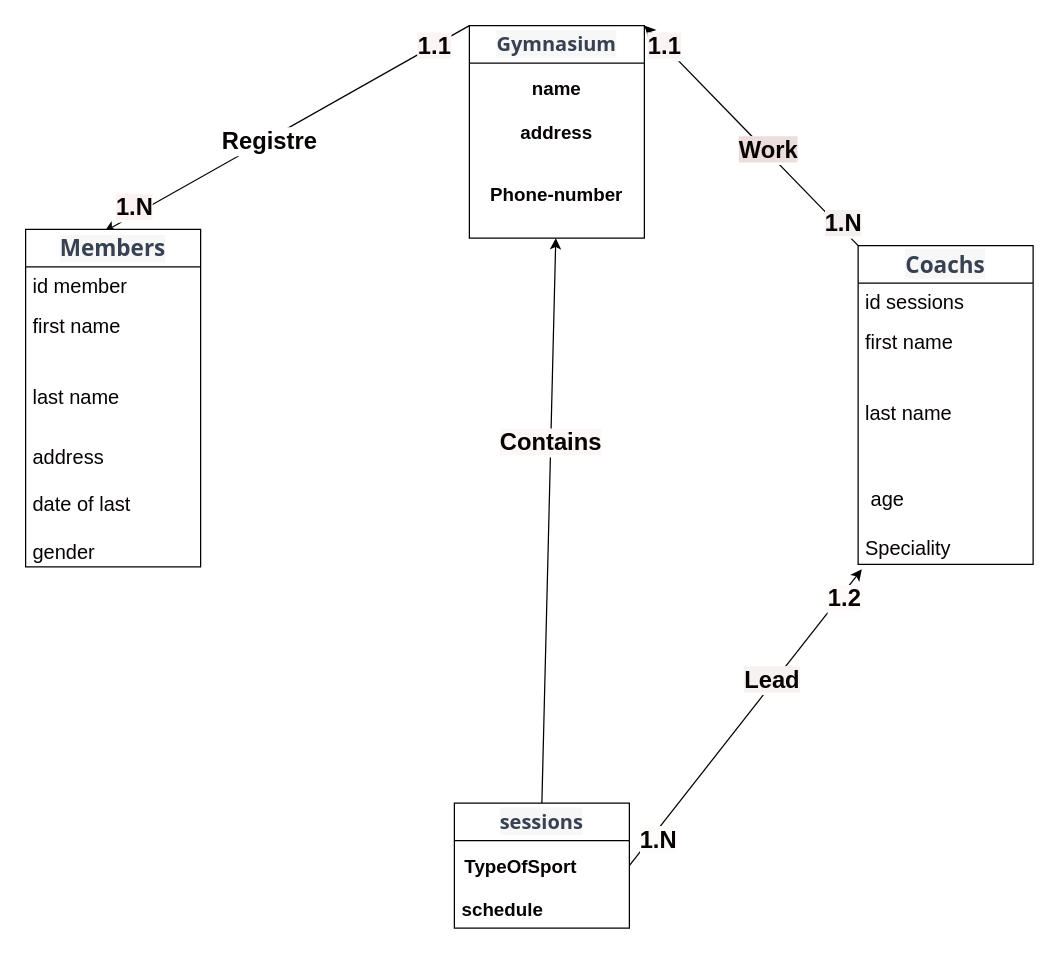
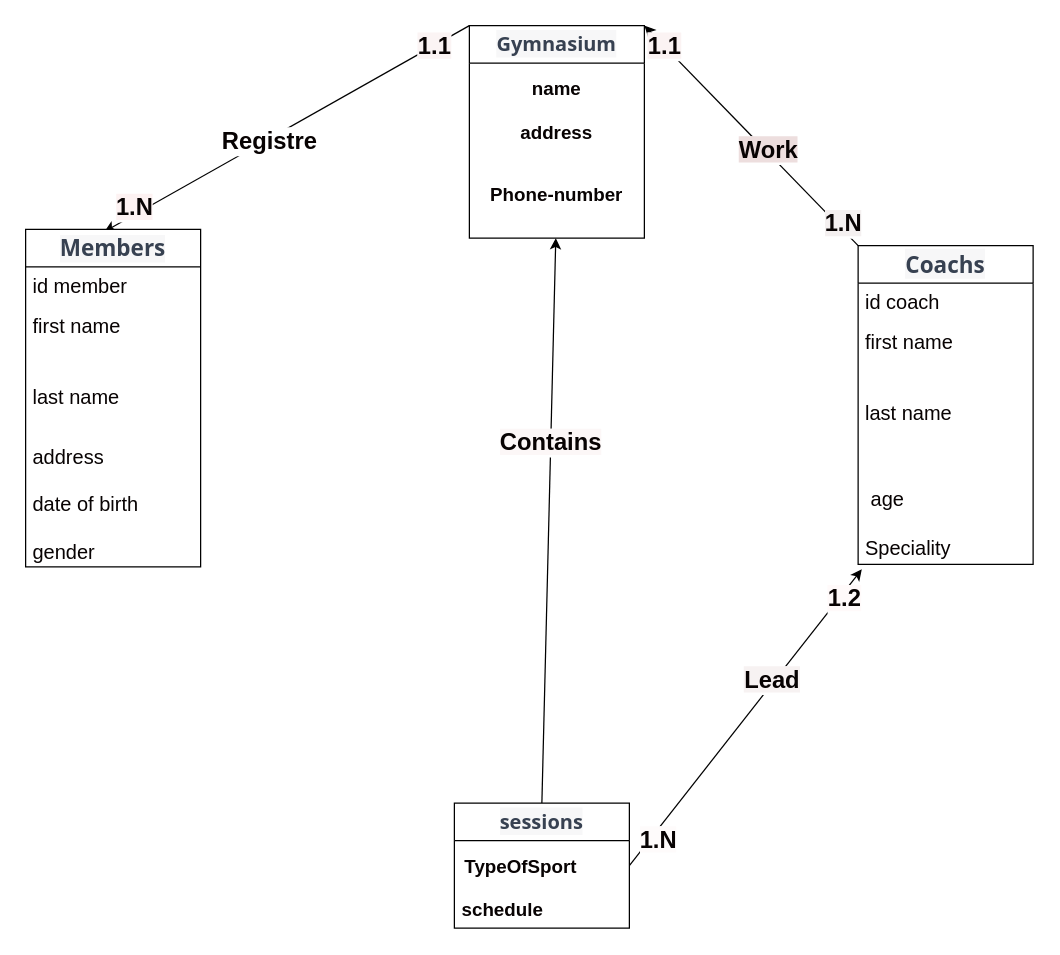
node "id sessions": label "id sessions" -> "id coach"
node "address date of last gender": label "address date of last gender" -> "address date of birth gender"
